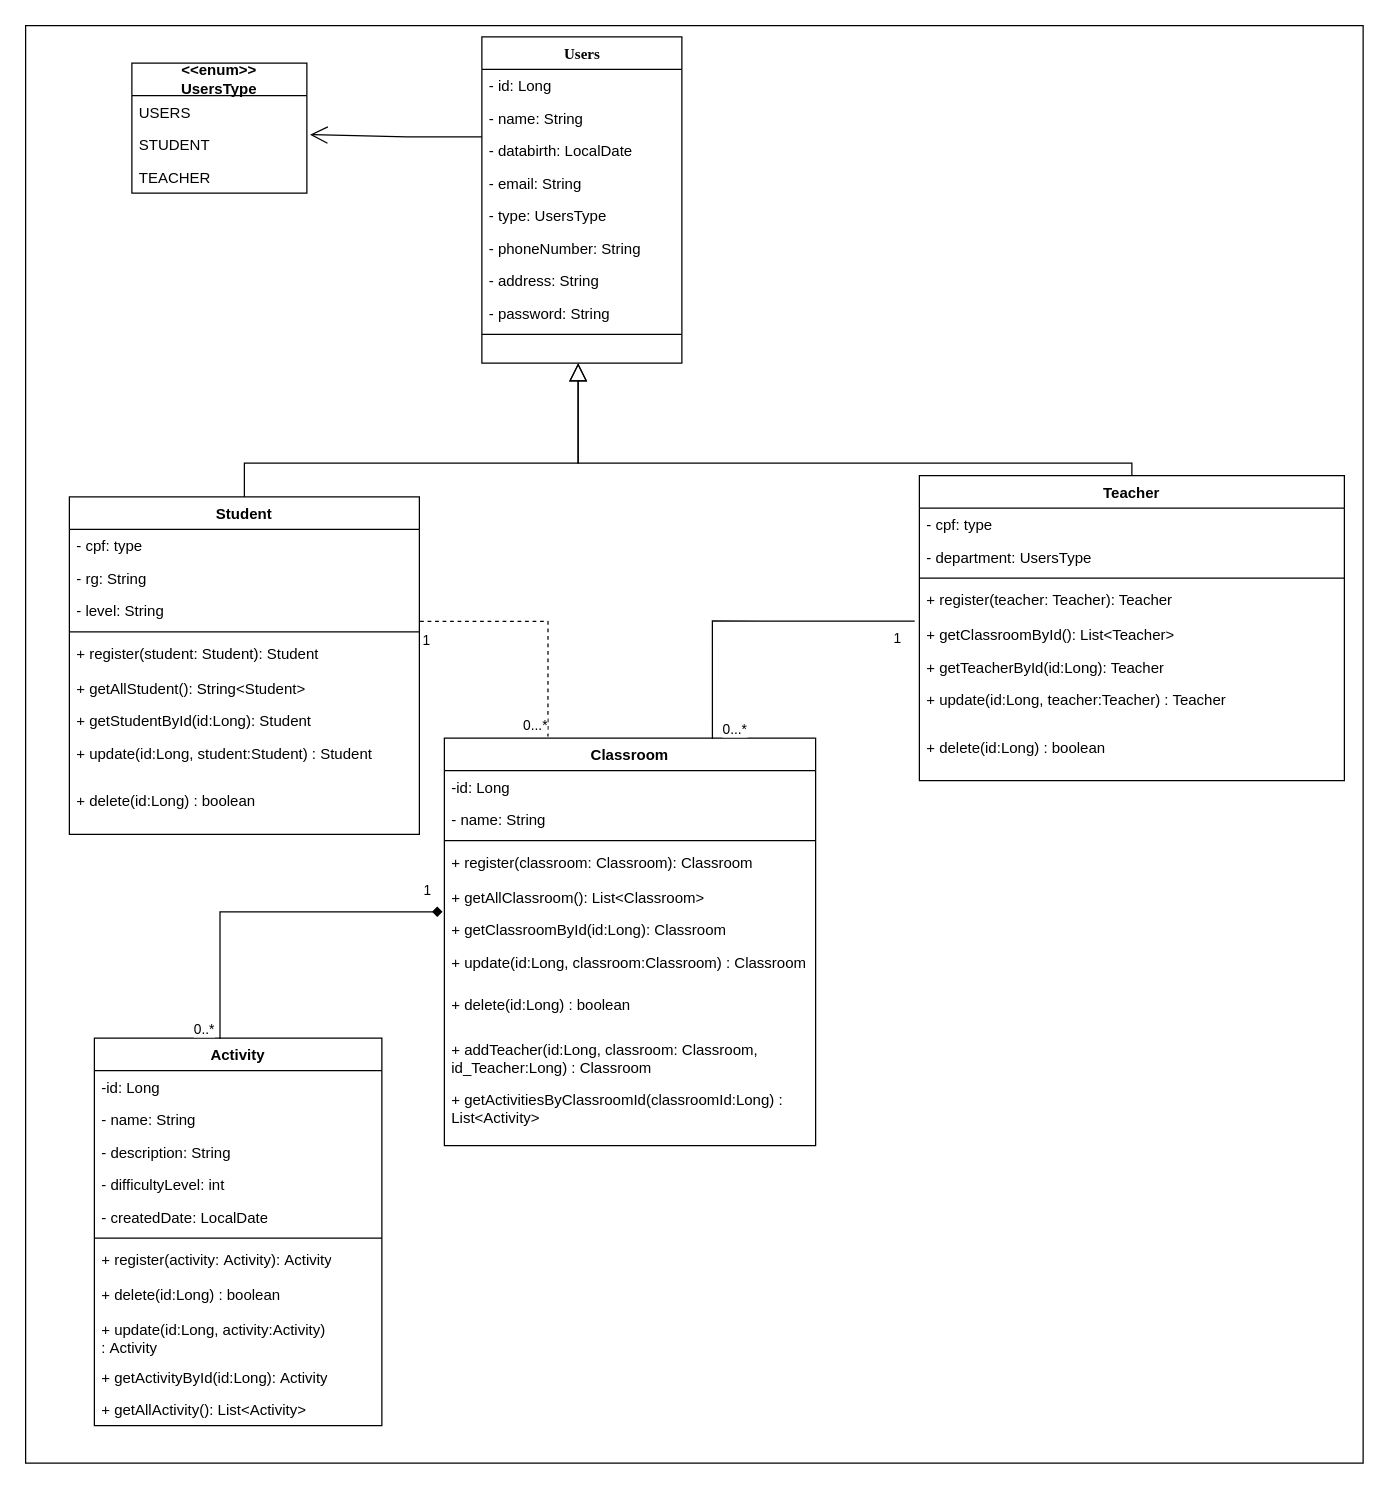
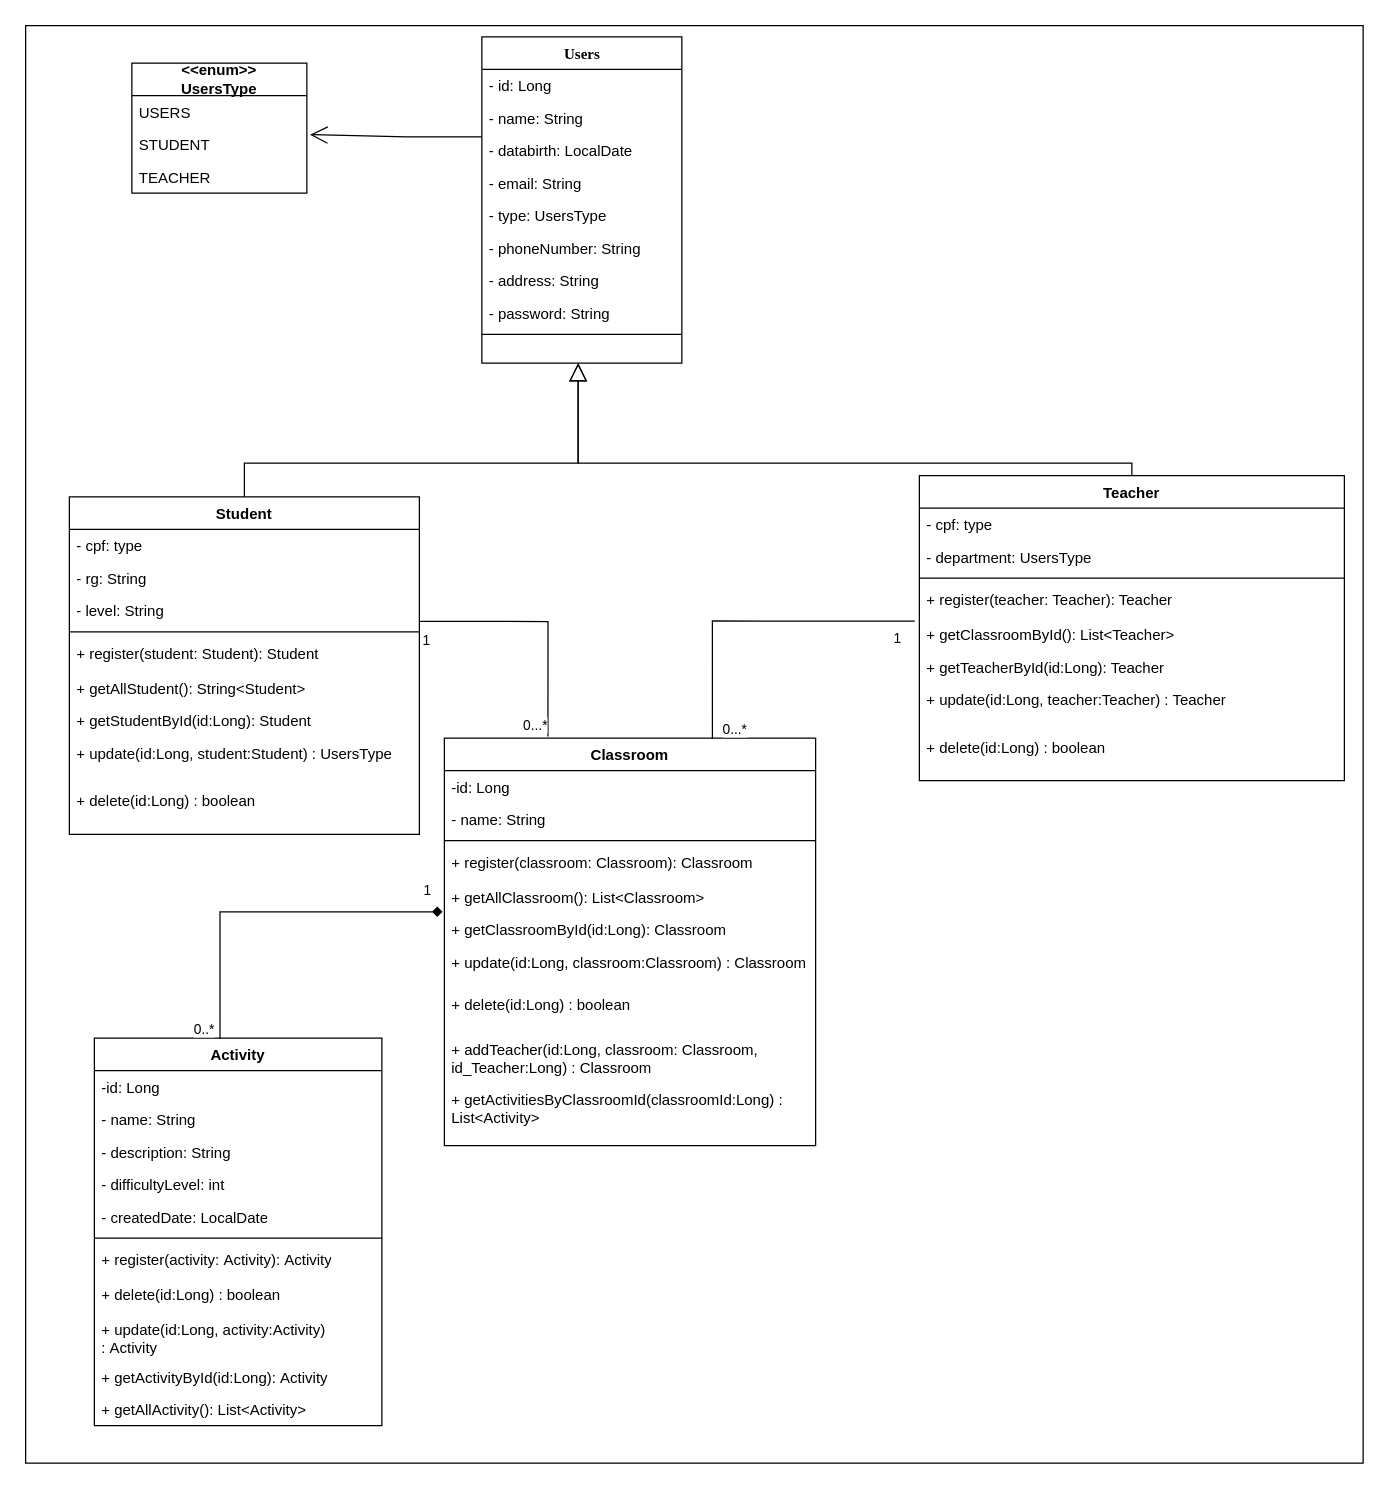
edge "- level: String" -- "Classroom": style dashed -> solid
node "+ update(id:Long, student:Student) : Student": label "+ update(id:Long, student:Student) : Student" -> "+ update(id:Long, student:Student) : UsersType"
